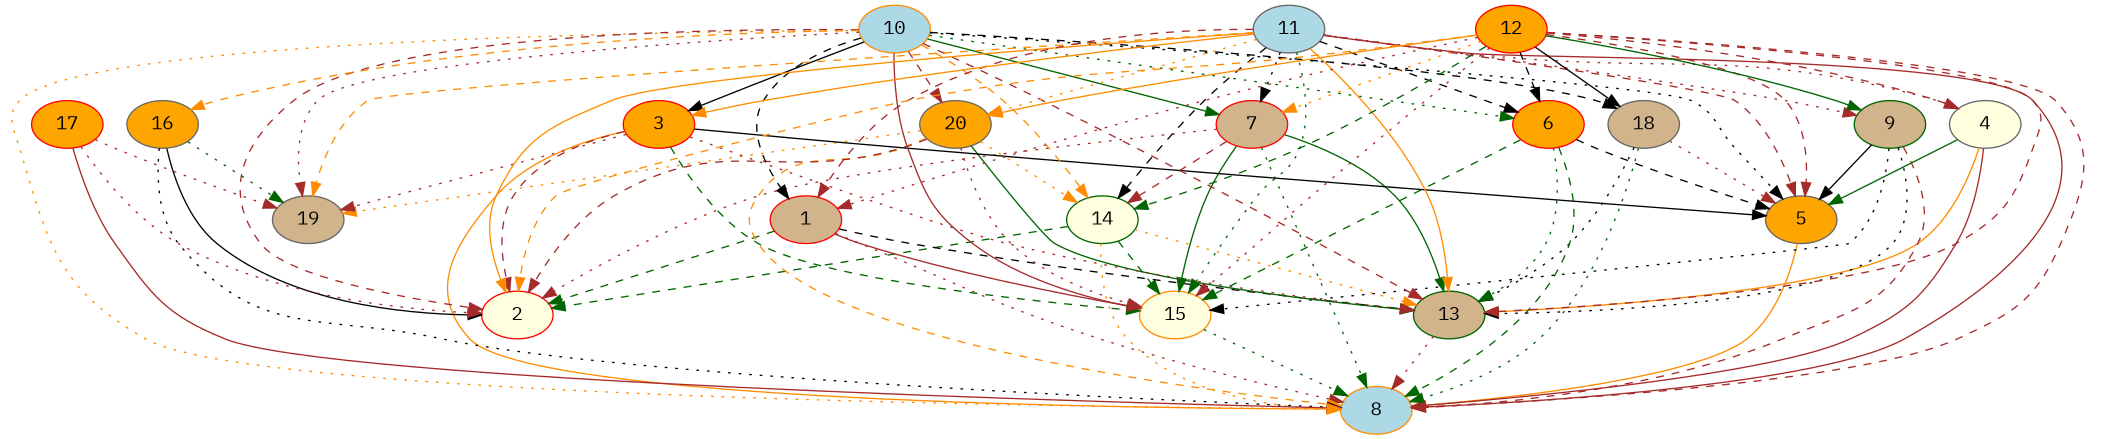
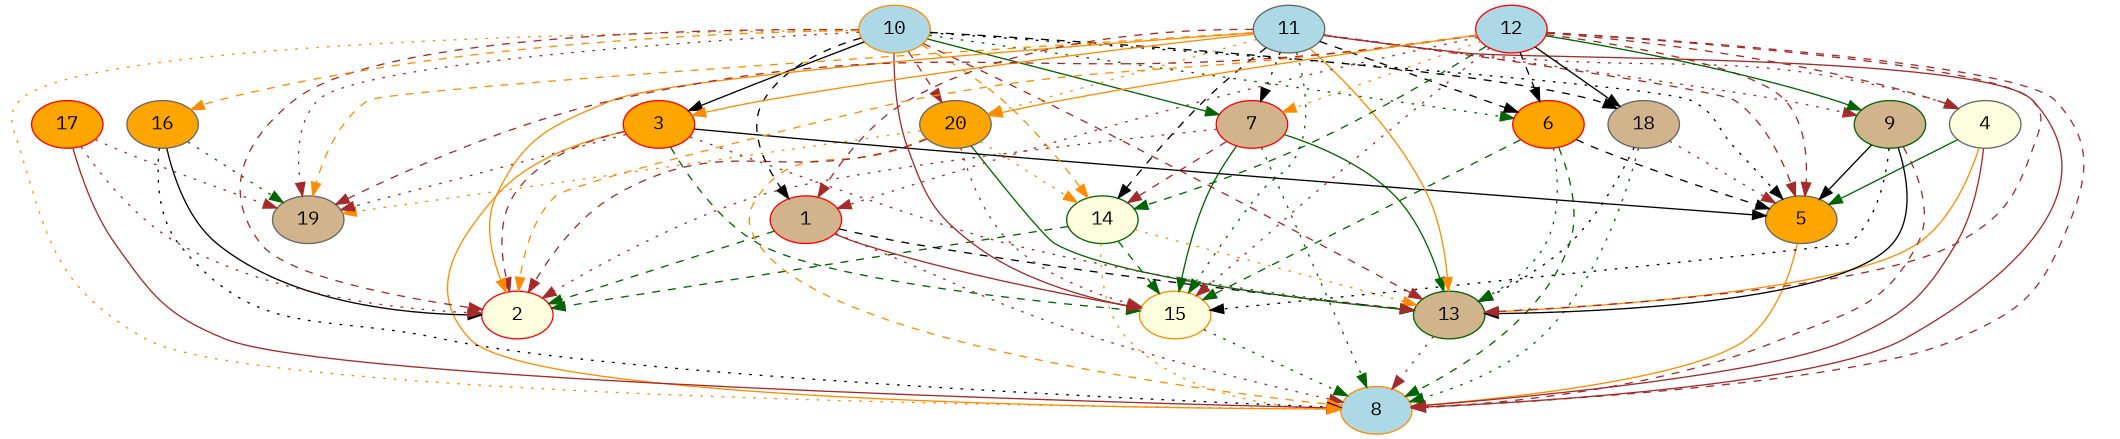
node "12": fillcolor orange -> lightblue
edge "12" -> "19": added
edge "9" -> "13": style dotted -> solid
